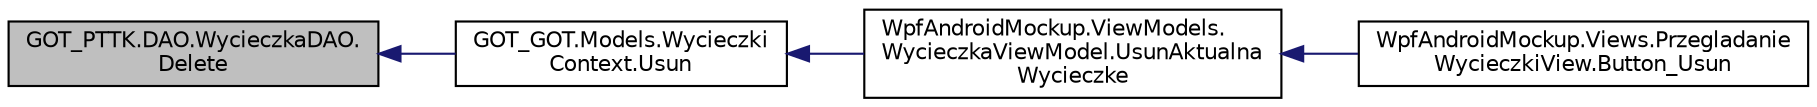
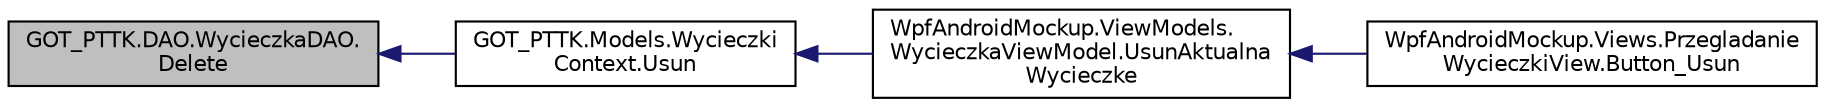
node "GOT_GOT.Models.Wycieczki Context.Usun": label "GOT_GOT.Models.Wycieczki Context.Usun" -> "GOT_PTTK.Models.Wycieczki Context.Usun"
